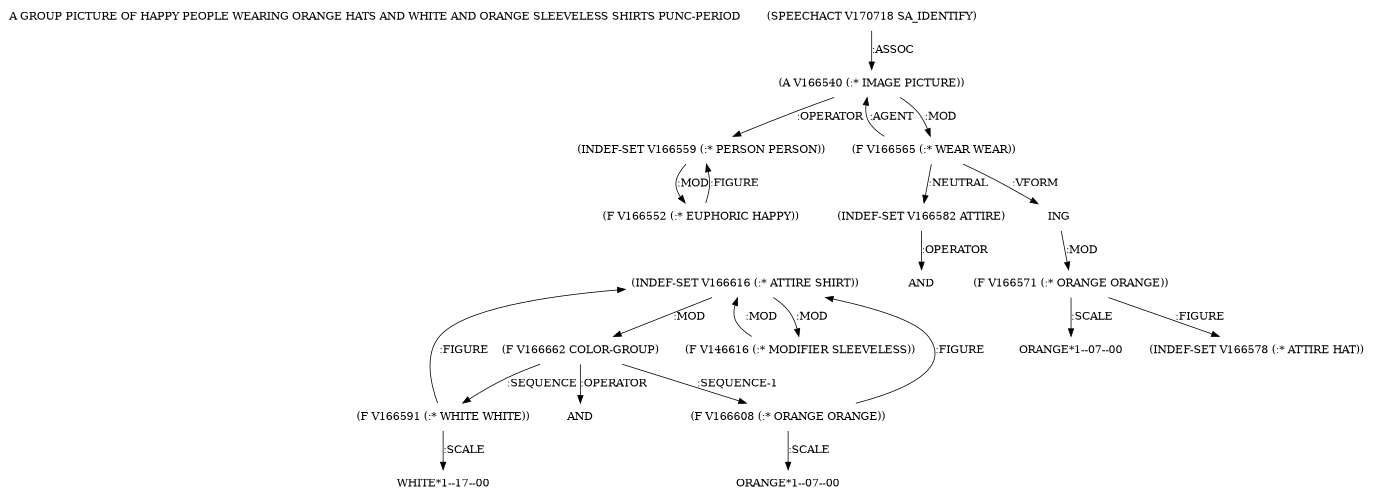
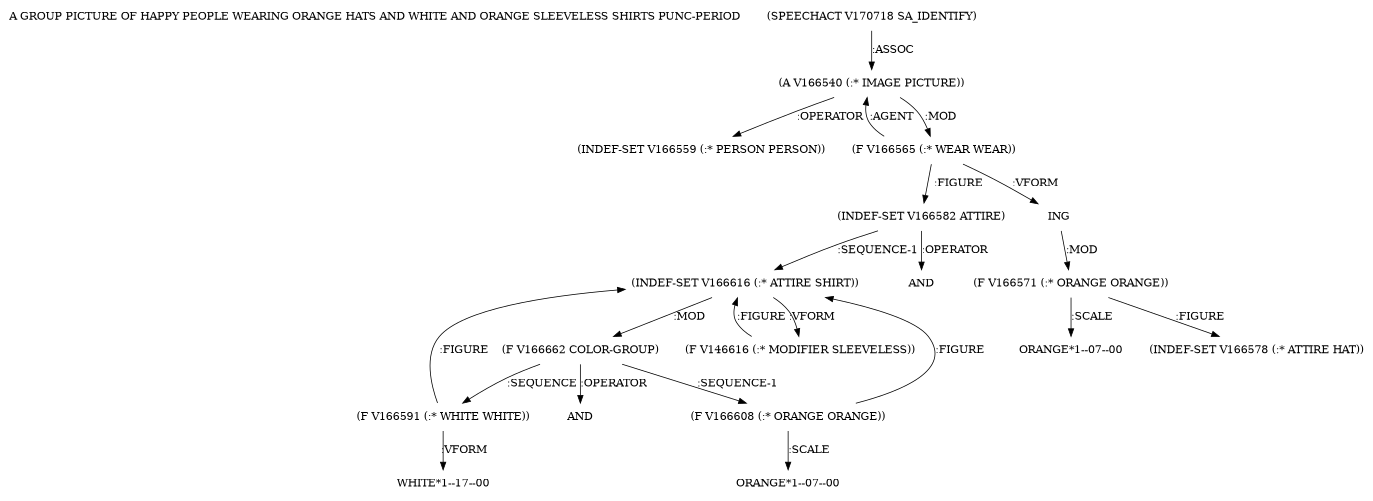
edge "(F V166565 (:* WEAR WEAR))" -> "(INDEF-SET V166582 ATTIRE)": label ":NEUTRAL" -> ":FIGURE"
node "(F V166552 (:* EUPHORIC HAPPY))": removed
edge "(INDEF-SET V166582 ATTIRE)" -> "(INDEF-SET V166616 (:* ATTIRE SHIRT))": added, label ":SEQUENCE-1"
edge "(F V146616 (:* MODIFIER SLEEVELESS))" -> "(INDEF-SET V166616 (:* ATTIRE SHIRT))": label ":MOD" -> ":FIGURE"
edge "(INDEF-SET V166616 (:* ATTIRE SHIRT))" -> "(F V146616 (:* MODIFIER SLEEVELESS))": label ":MOD" -> ":VFORM"
edge "(F V166591 (:* WHITE WHITE))" -> "WHITE*1--17--00": label ":SCALE" -> ":VFORM"
